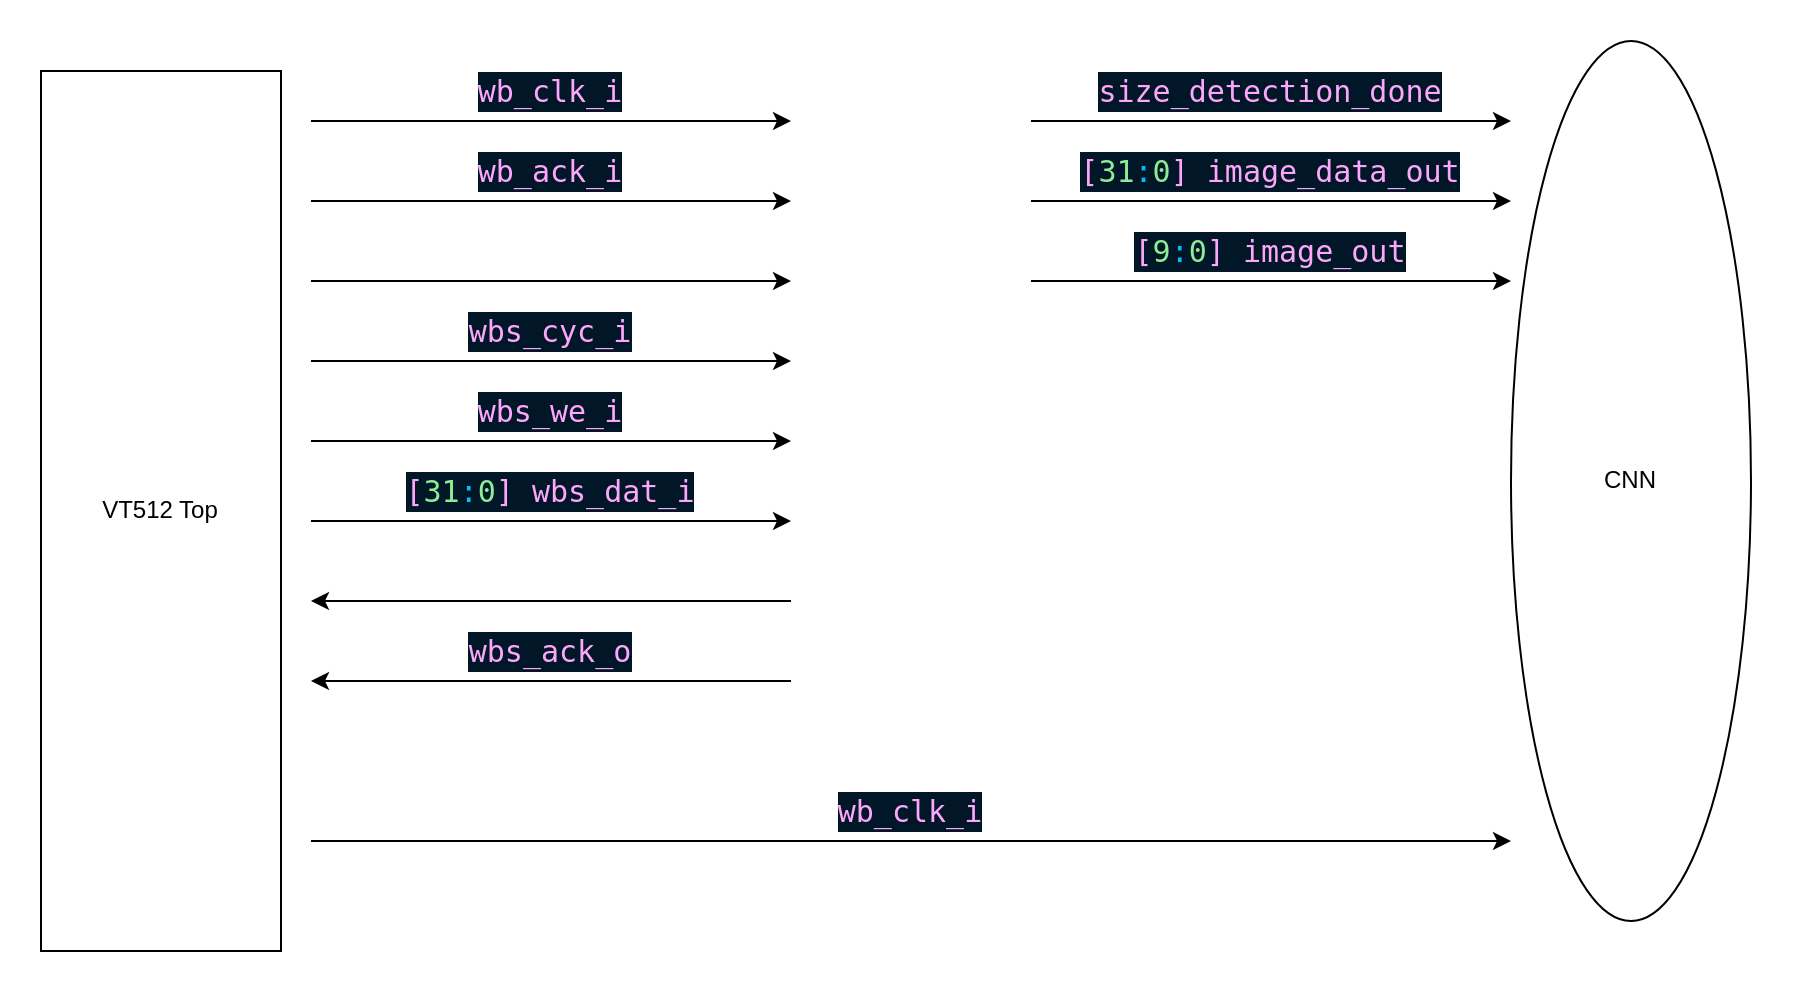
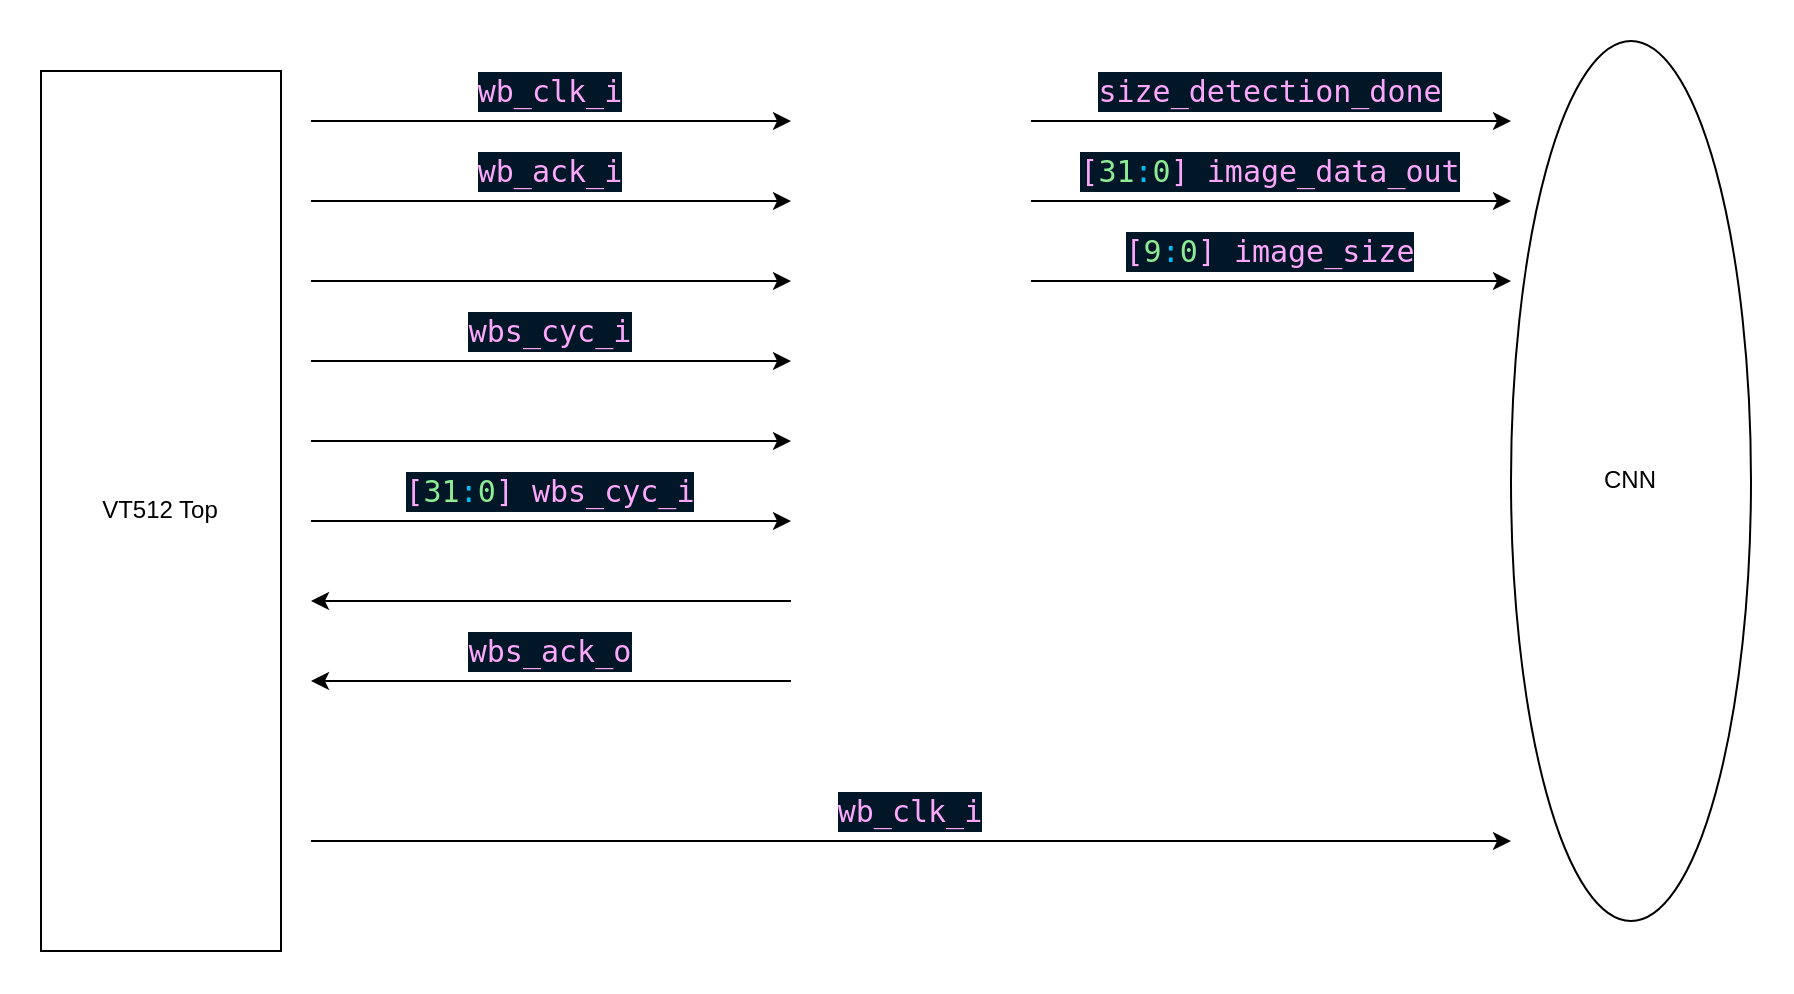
node "[9:0] image_out": label "[9:0] image_out" -> "[9:0] image_size"
node "wbs_we_i": removed
node "[31:0] wbs_dat_i": label "[31:0] wbs_dat_i" -> "[31:0] wbs_cyc_i"
